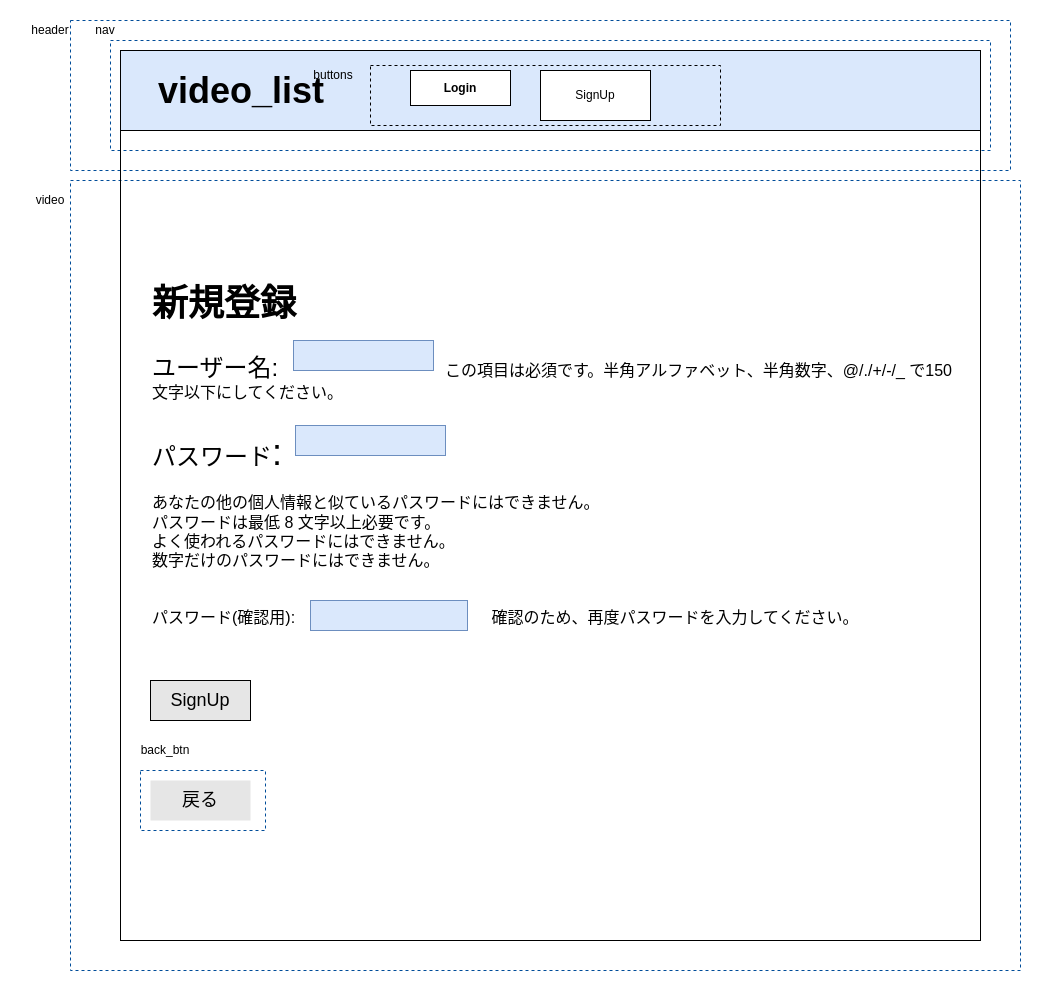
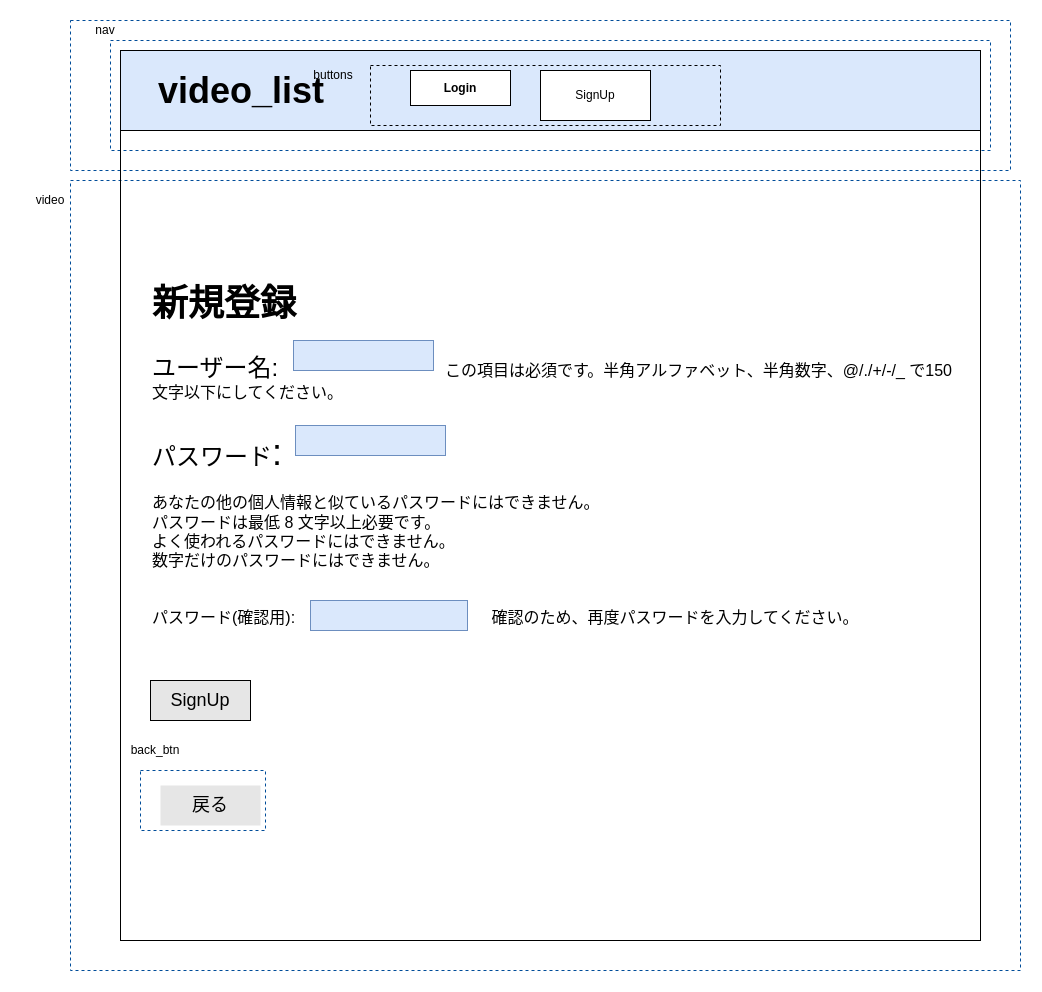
node "header": removed
node "back_btn": moved (166, 751) -> (156, 751)
node "戻る": moved (201, 801) -> (211, 806)
